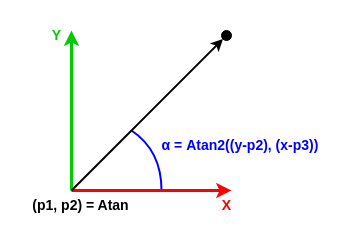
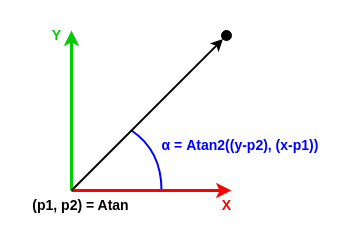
node "α = Atan2((y-p2), (x-p3))": label "α = Atan2((y-p2), (x-p3))" -> "α = Atan2((y-p2), (x-p1))"
